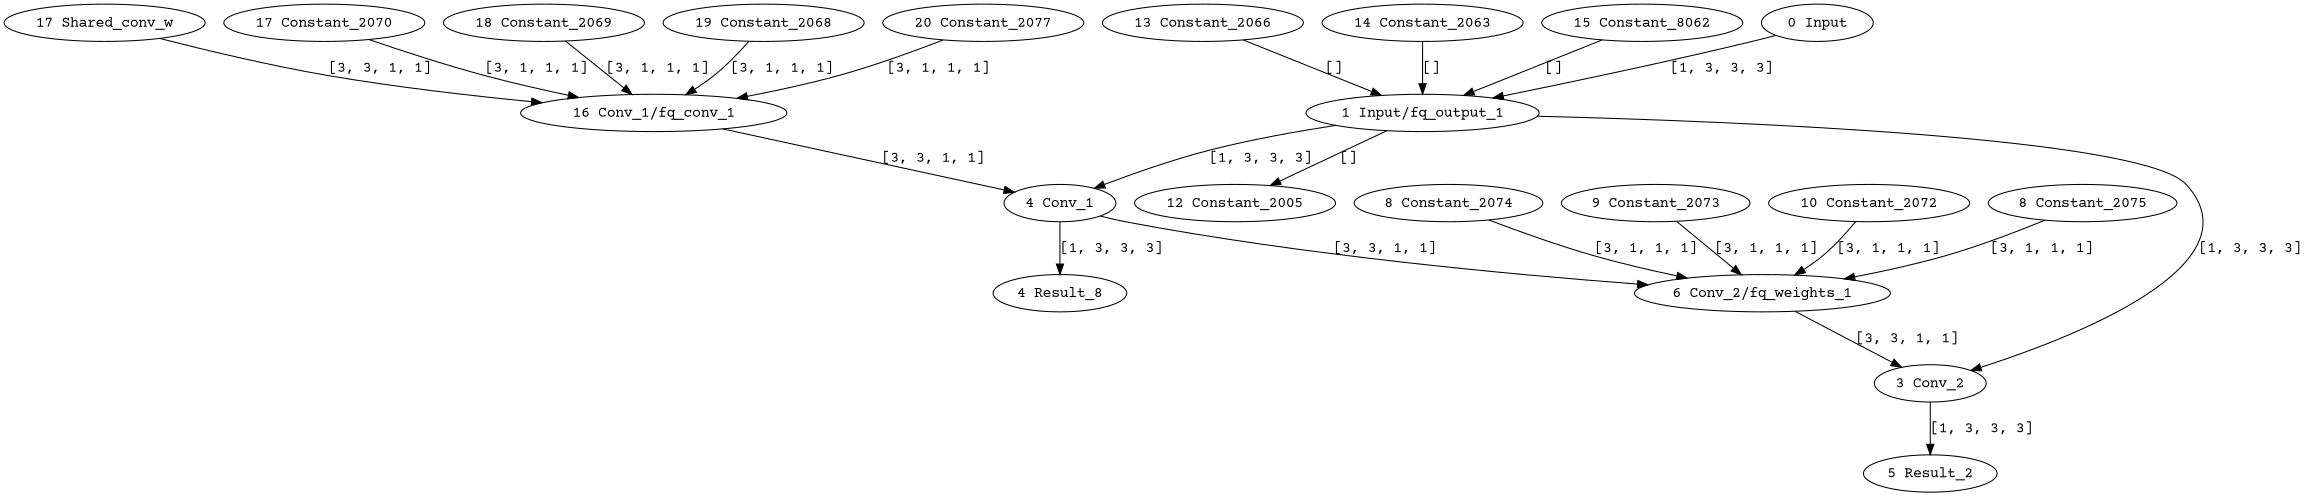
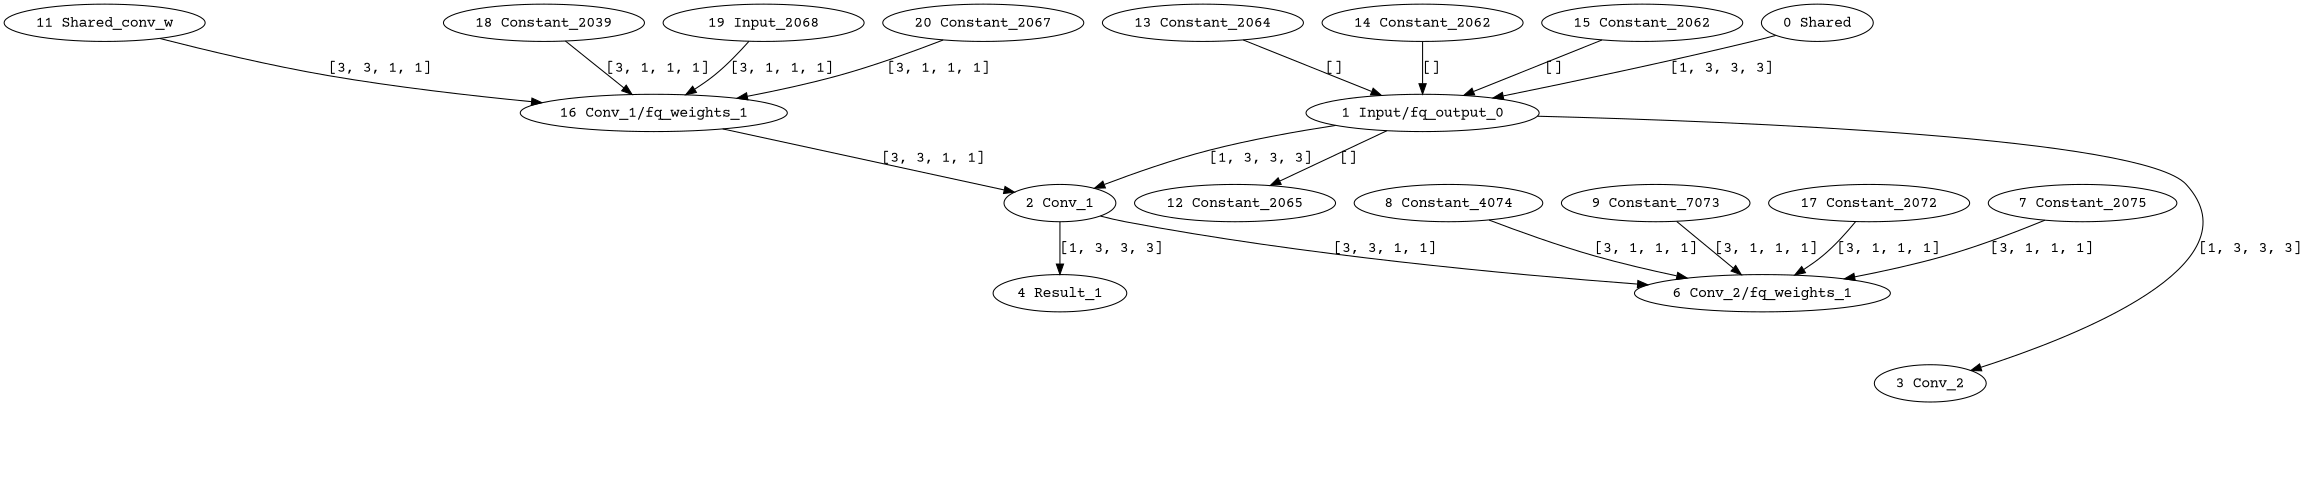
node "17 Shared_conv_w": label "17 Shared_conv_w" -> "11 Shared_conv_w"
node "17 Constant_2070": removed
node "18 Constant_2069": label "18 Constant_2069" -> "18 Constant_2039"
node "19 Constant_2068": label "19 Constant_2068" -> "19 Input_2068"
node "20 Constant_2077": label "20 Constant_2077" -> "20 Constant_2067"
node "13 Constant_2066": label "13 Constant_2066" -> "13 Constant_2064"
node "14 Constant_2063": label "14 Constant_2063" -> "14 Constant_2062"
node "15 Constant_8062": label "15 Constant_8062" -> "15 Constant_2062"
node "0 Input": label "0 Input" -> "0 Shared"
node "16 Conv_1/fq_conv_1": label "16 Conv_1/fq_conv_1" -> "16 Conv_1/fq_weights_1"
node "1 Input/fq_output_1": label "1 Input/fq_output_1" -> "1 Input/fq_output_0"
node "4 Conv_1": label "4 Conv_1" -> "2 Conv_1"
node "12 Constant_2005": label "12 Constant_2005" -> "12 Constant_2065"
node "8 Constant_2074": label "8 Constant_2074" -> "8 Constant_4074"
node "9 Constant_2073": label "9 Constant_2073" -> "9 Constant_7073"
node "10 Constant_2072": label "10 Constant_2072" -> "17 Constant_2072"
node "8 Constant_2075": label "8 Constant_2075" -> "7 Constant_2075"
node "4 Result_8": label "4 Result_8" -> "4 Result_1"
edge "6 Conv_2/fq_weights_1" -> "3 Conv_2": removed, label "[3, 3, 1, 1]"
node "5 Result_2": removed
